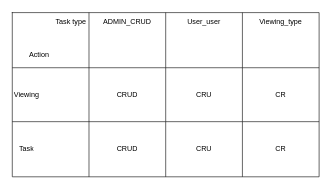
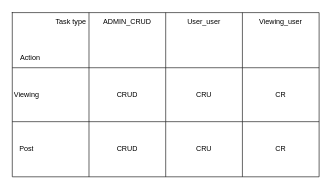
node "Viewing_type": label "Viewing_type" -> "Viewing_user"
node "Action": moved (39, 55) -> (30, 58)
node "Task": label "Task" -> "Post"
